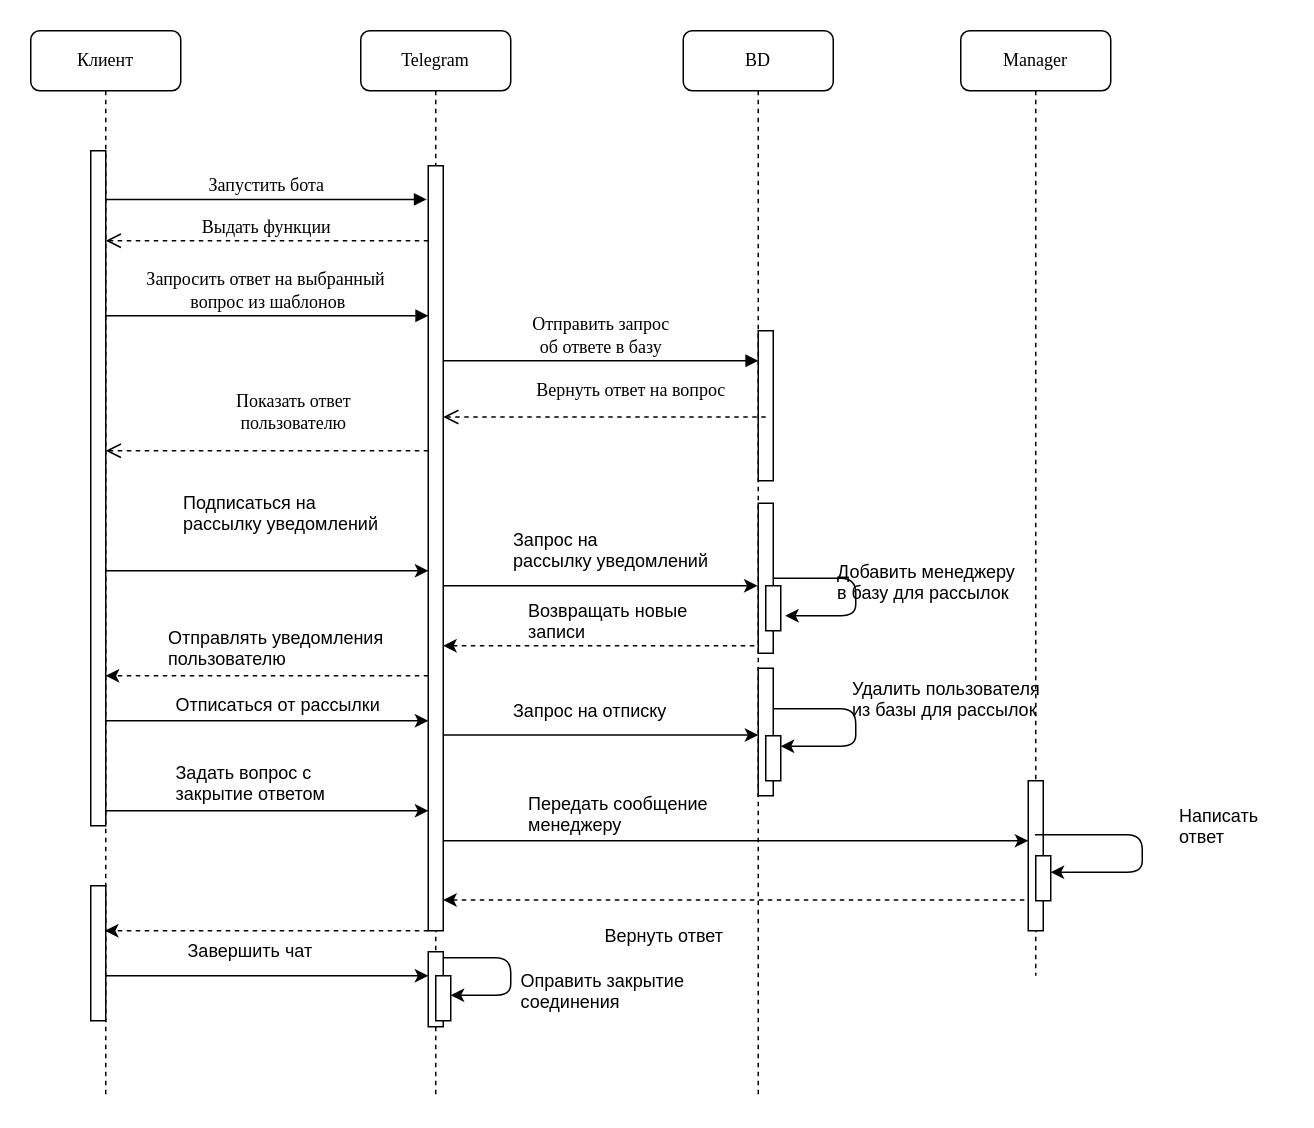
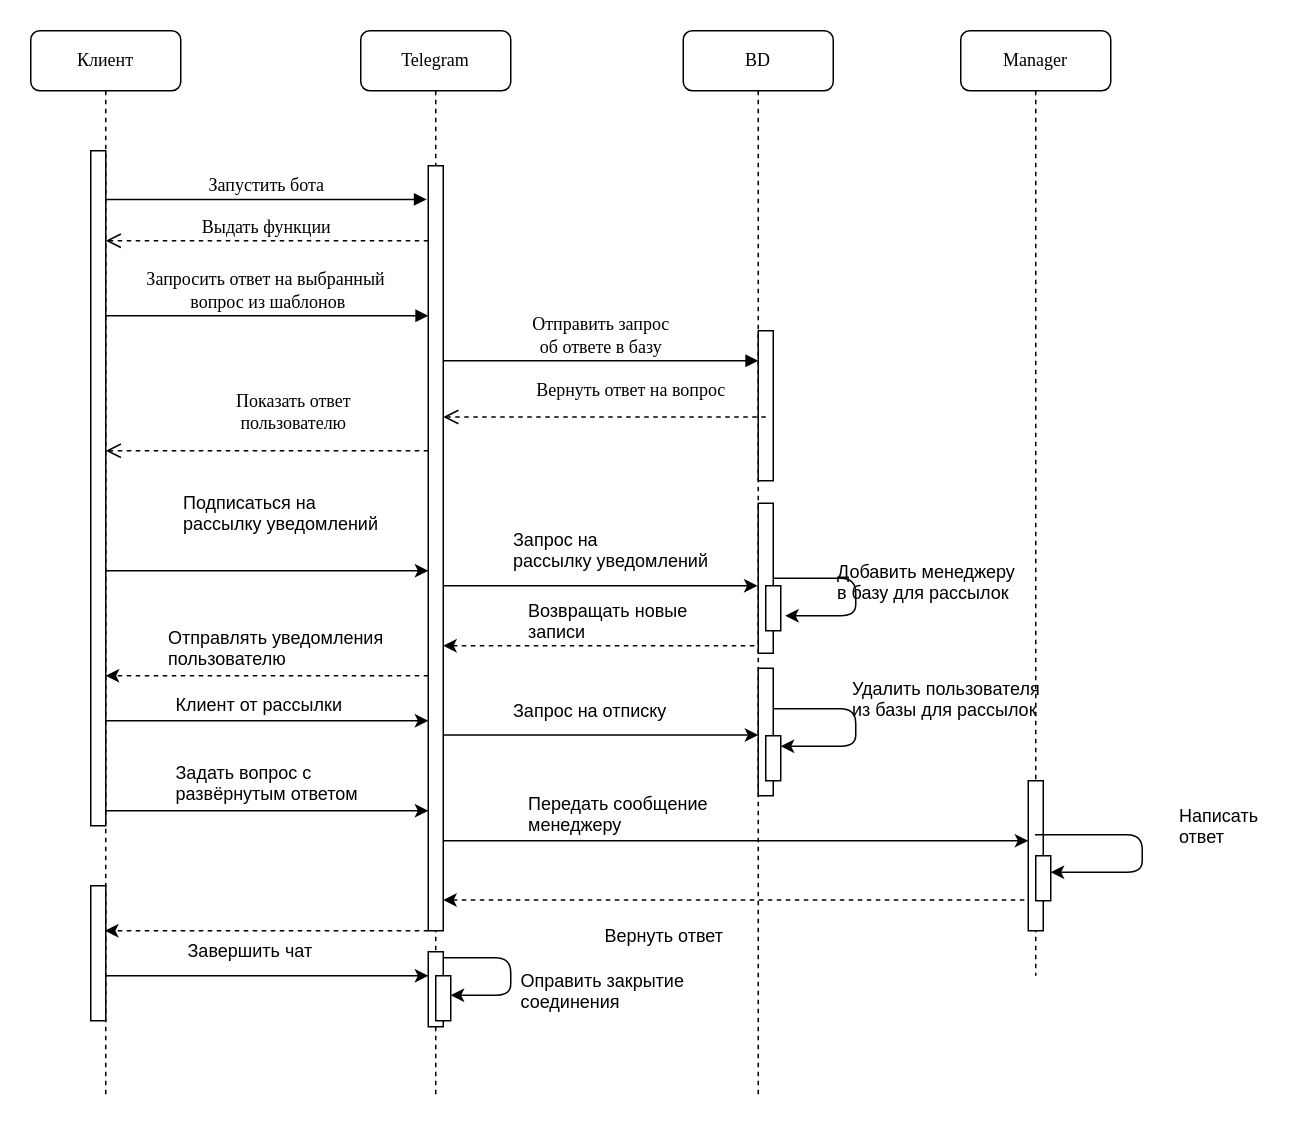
node "Отписаться от рассылки": label "Отписаться от рассылки" -> "Клиент от рассылки"
node "Задать вопрос с закрытие ответом": label "Задать вопрос с закрытие ответом" -> "Задать вопрос с развёрнутым ответом"
